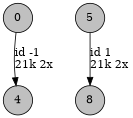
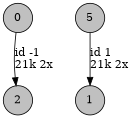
node "4": label "4" -> "2"
node "8": label "8" -> "1"
